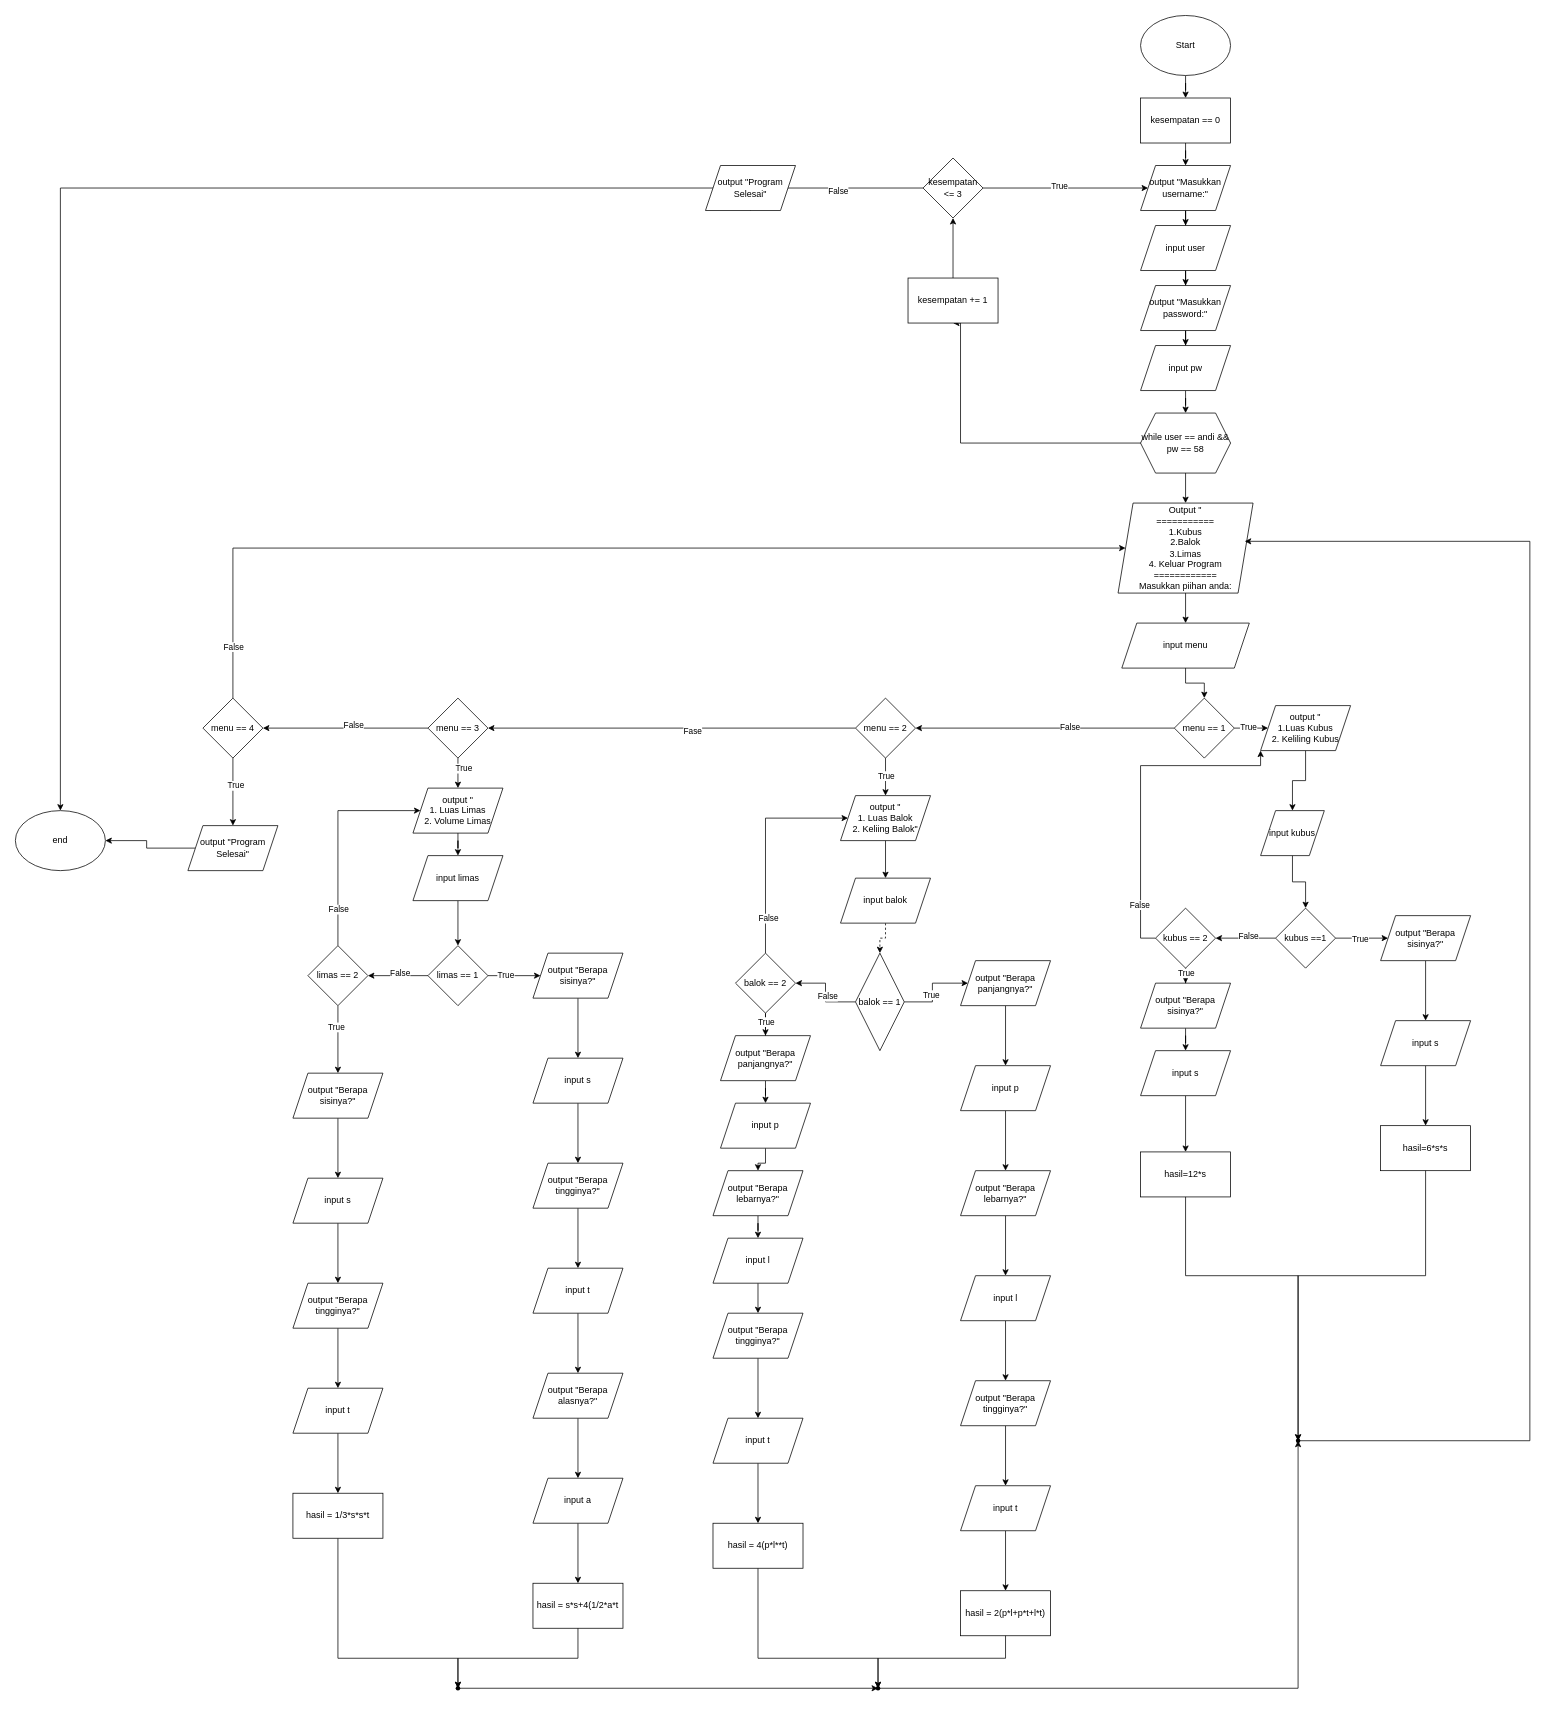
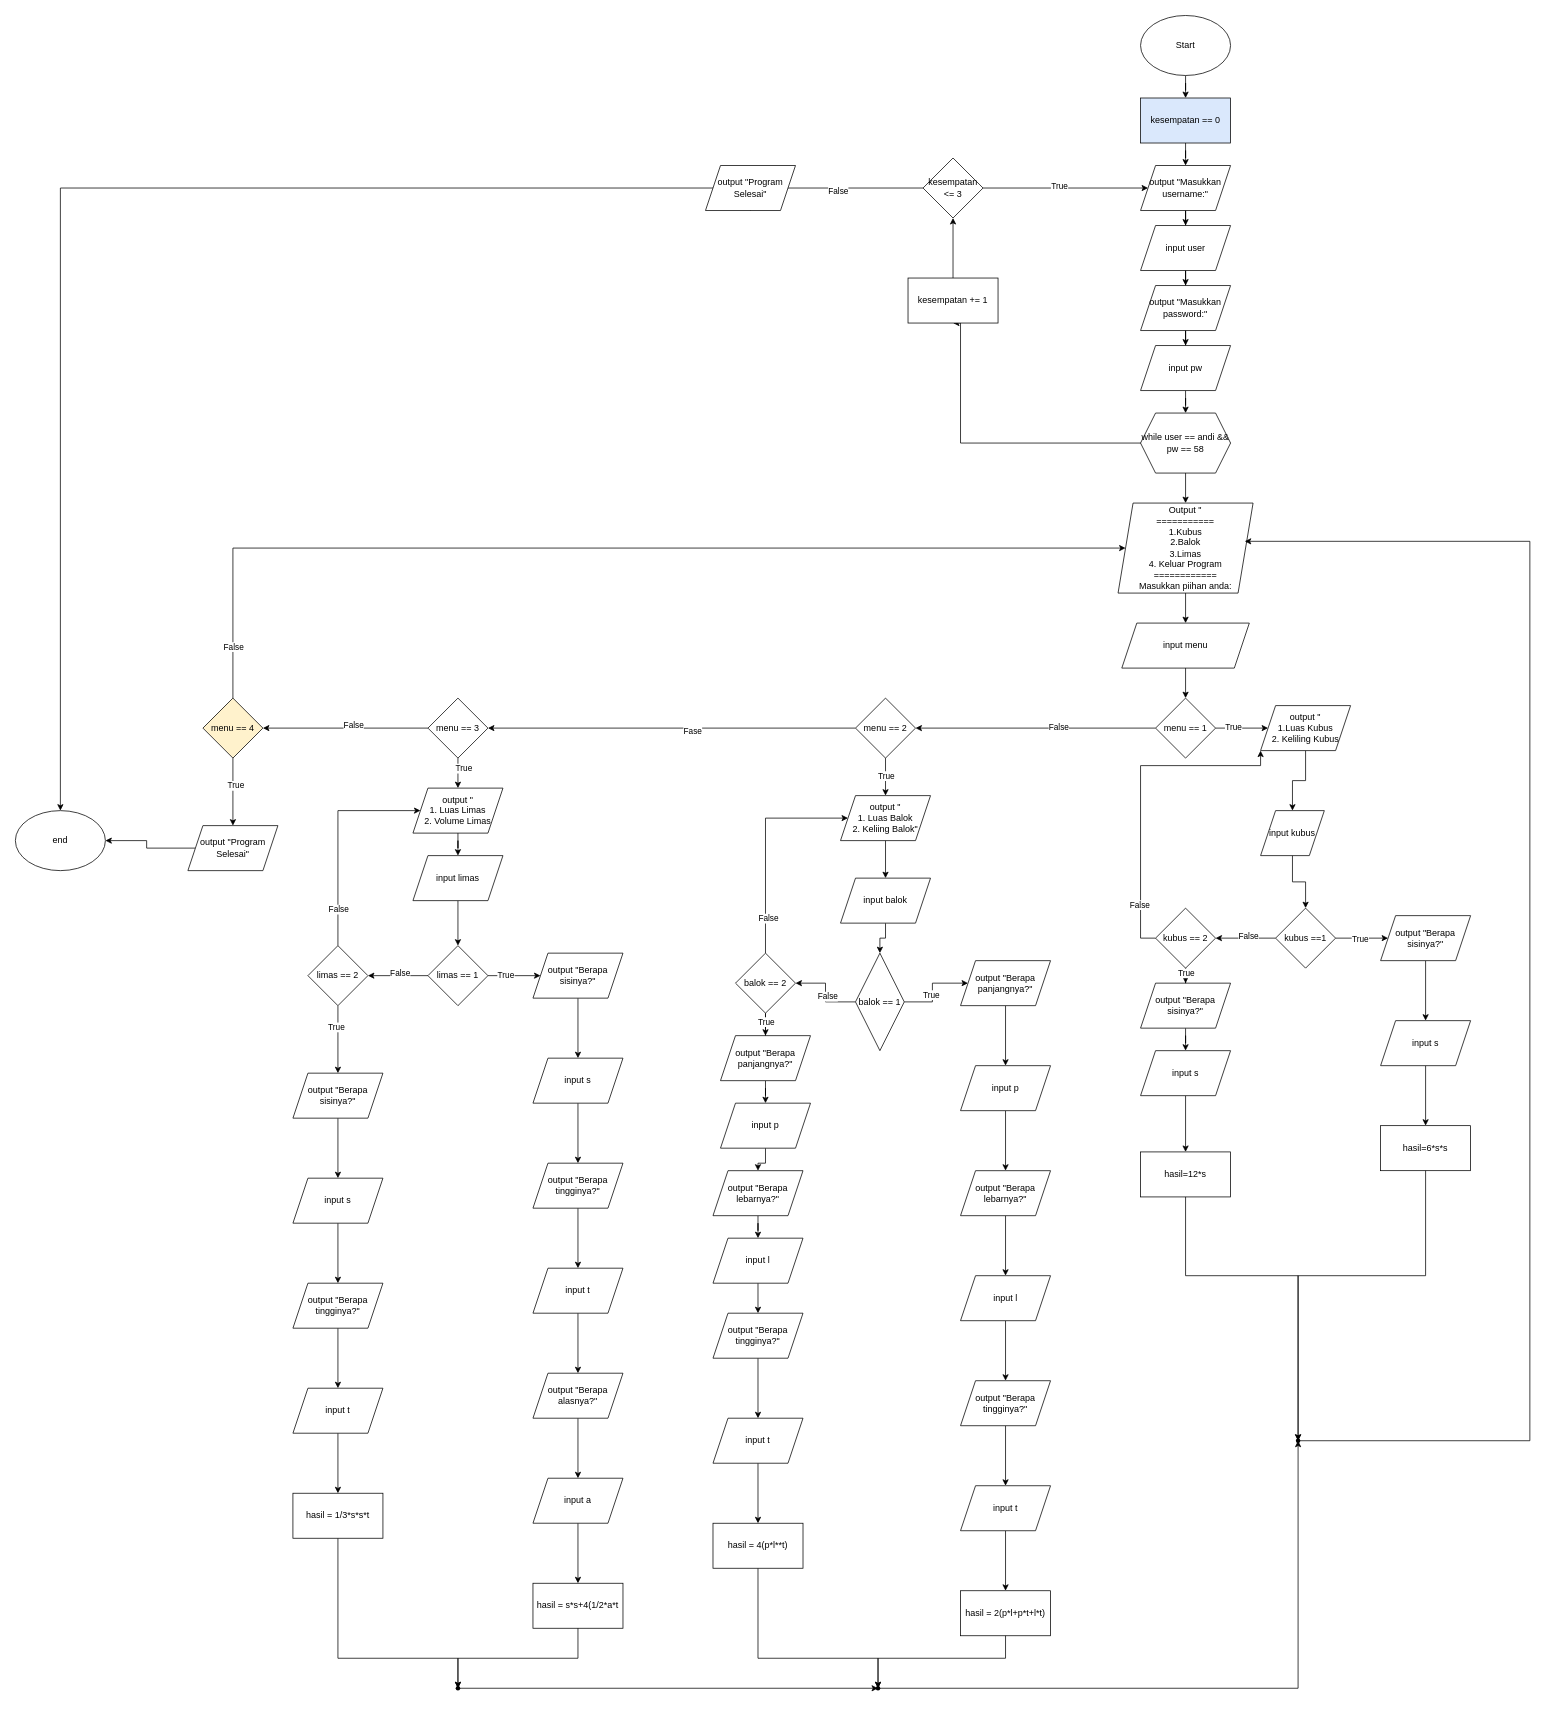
node "kesempatan == 0": fillcolor #ffffff -> #dae8fc
node "menu == 4": fillcolor #ffffff -> #fff2cc
node "menu == 1": moved (1204, 728) -> (1185, 728)
edge "input balok" -> "balok == 1": style dashed -> solid
